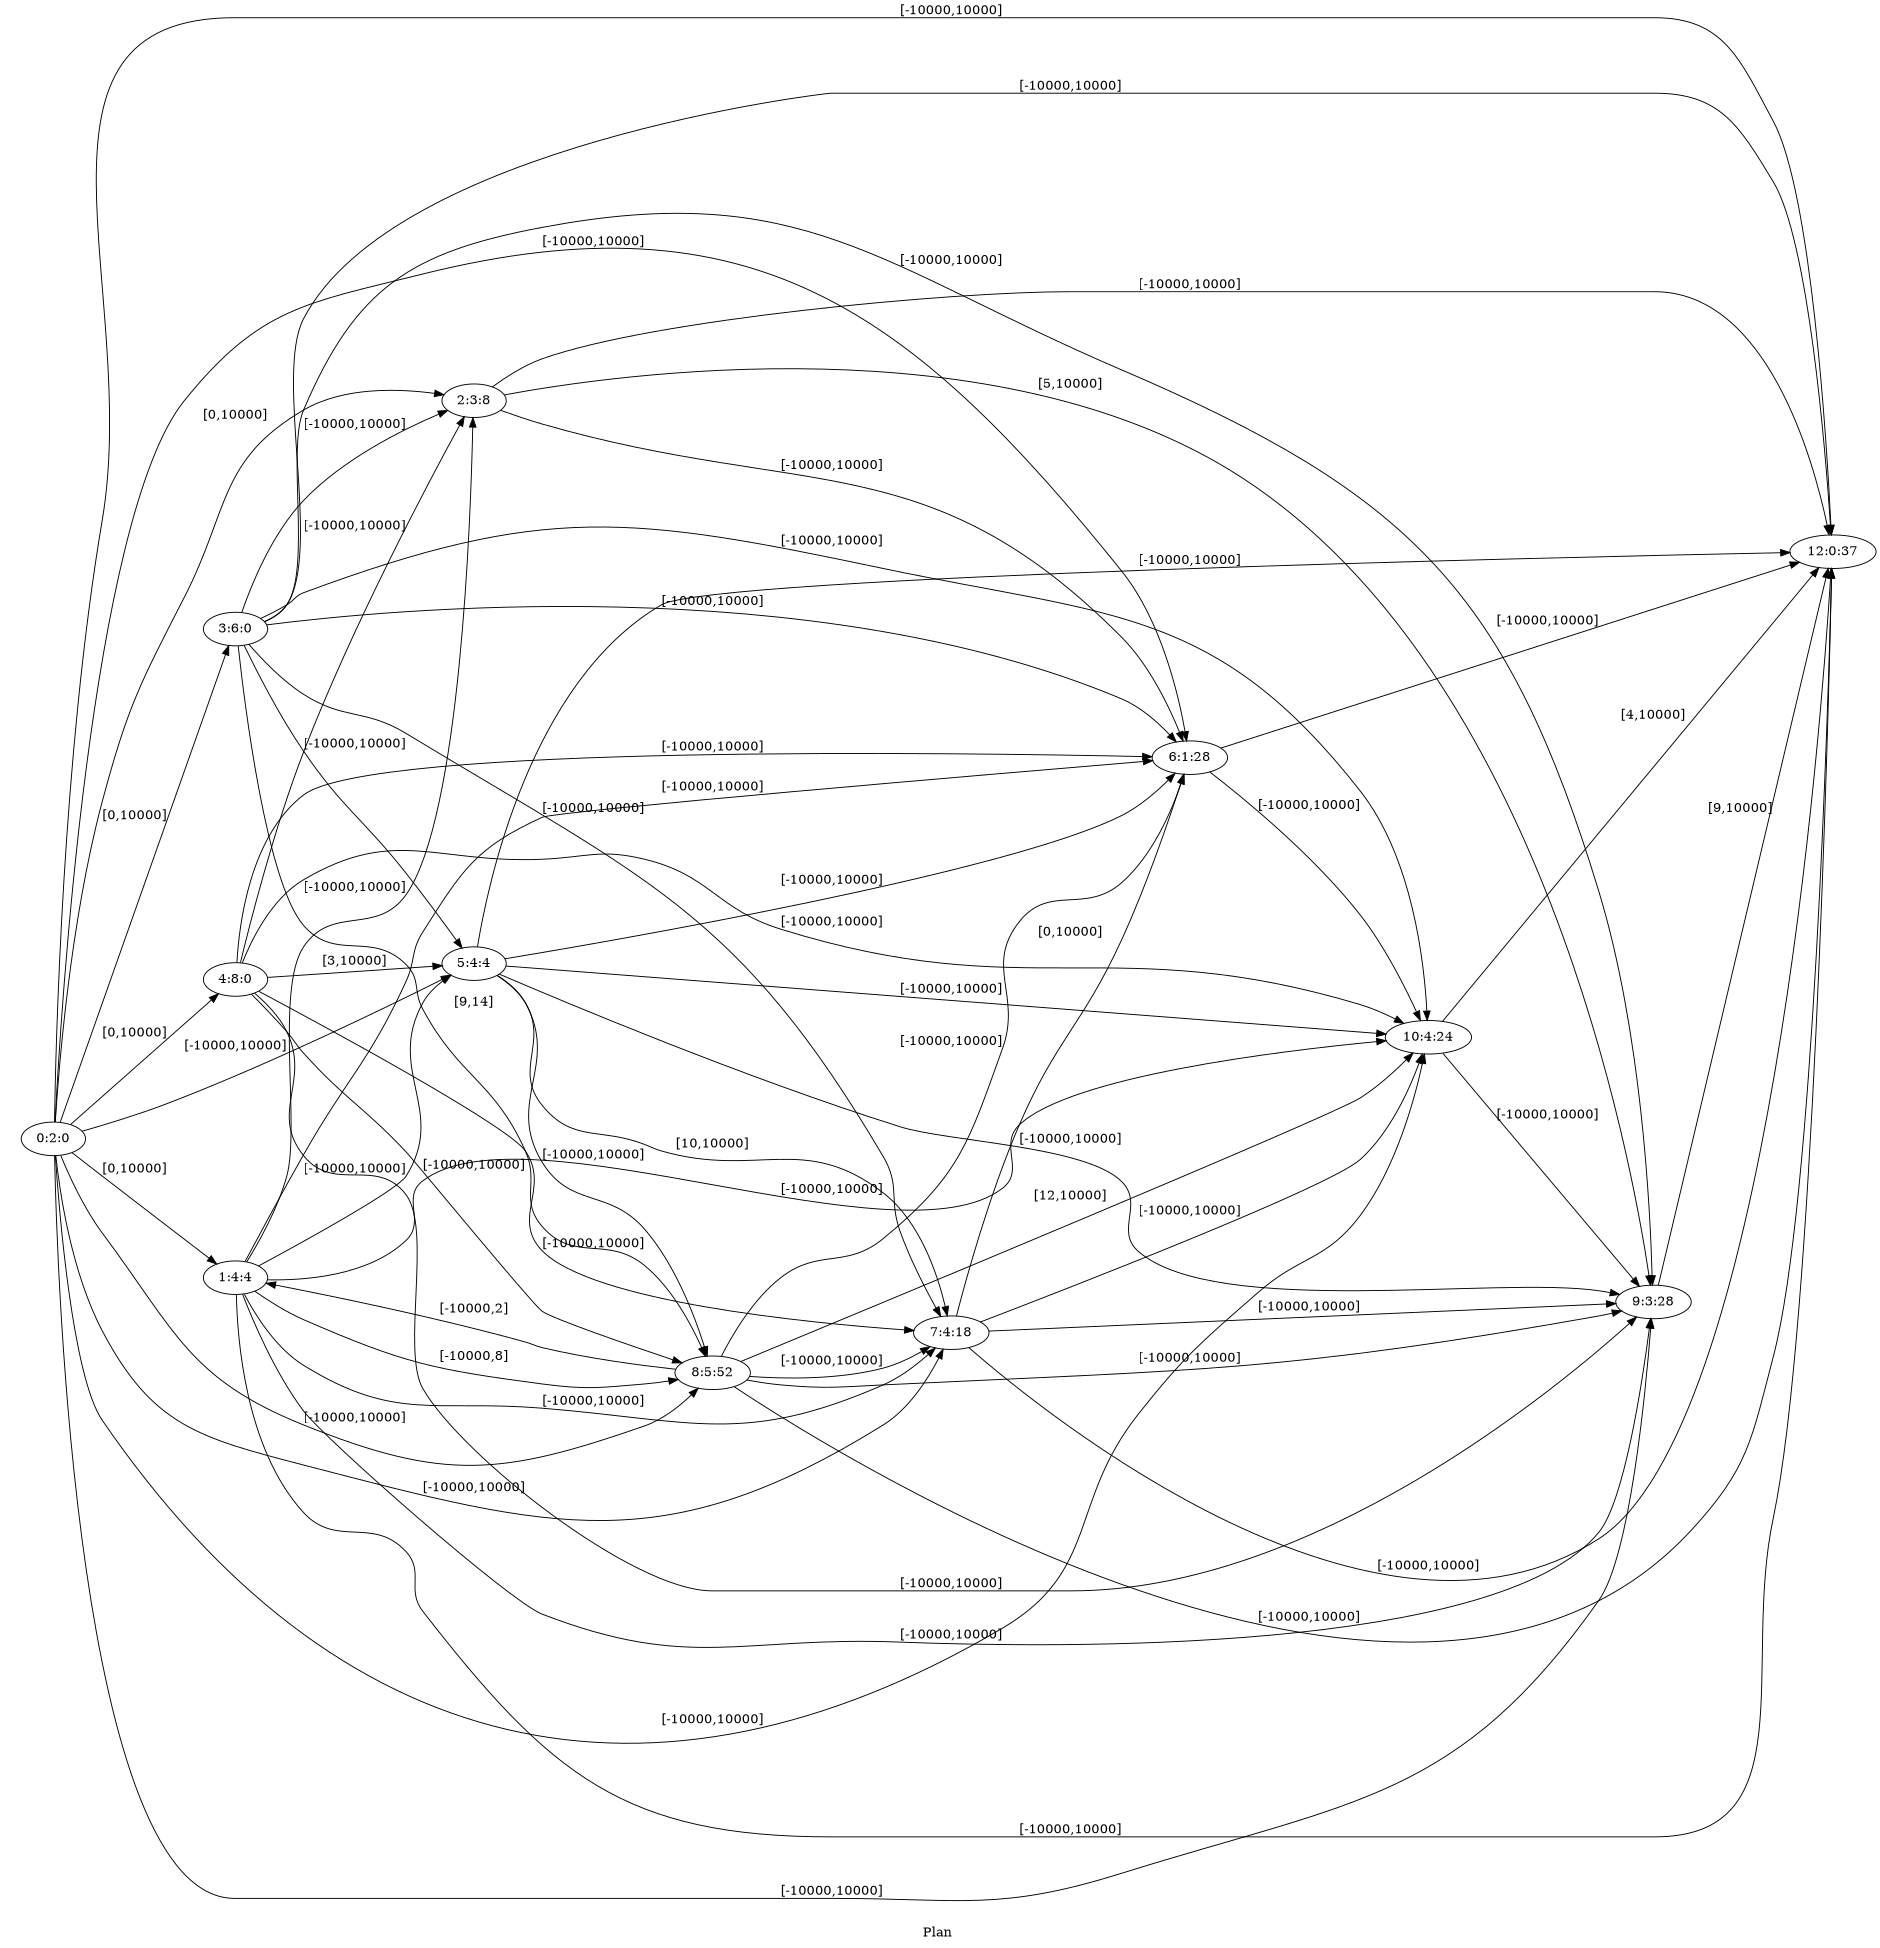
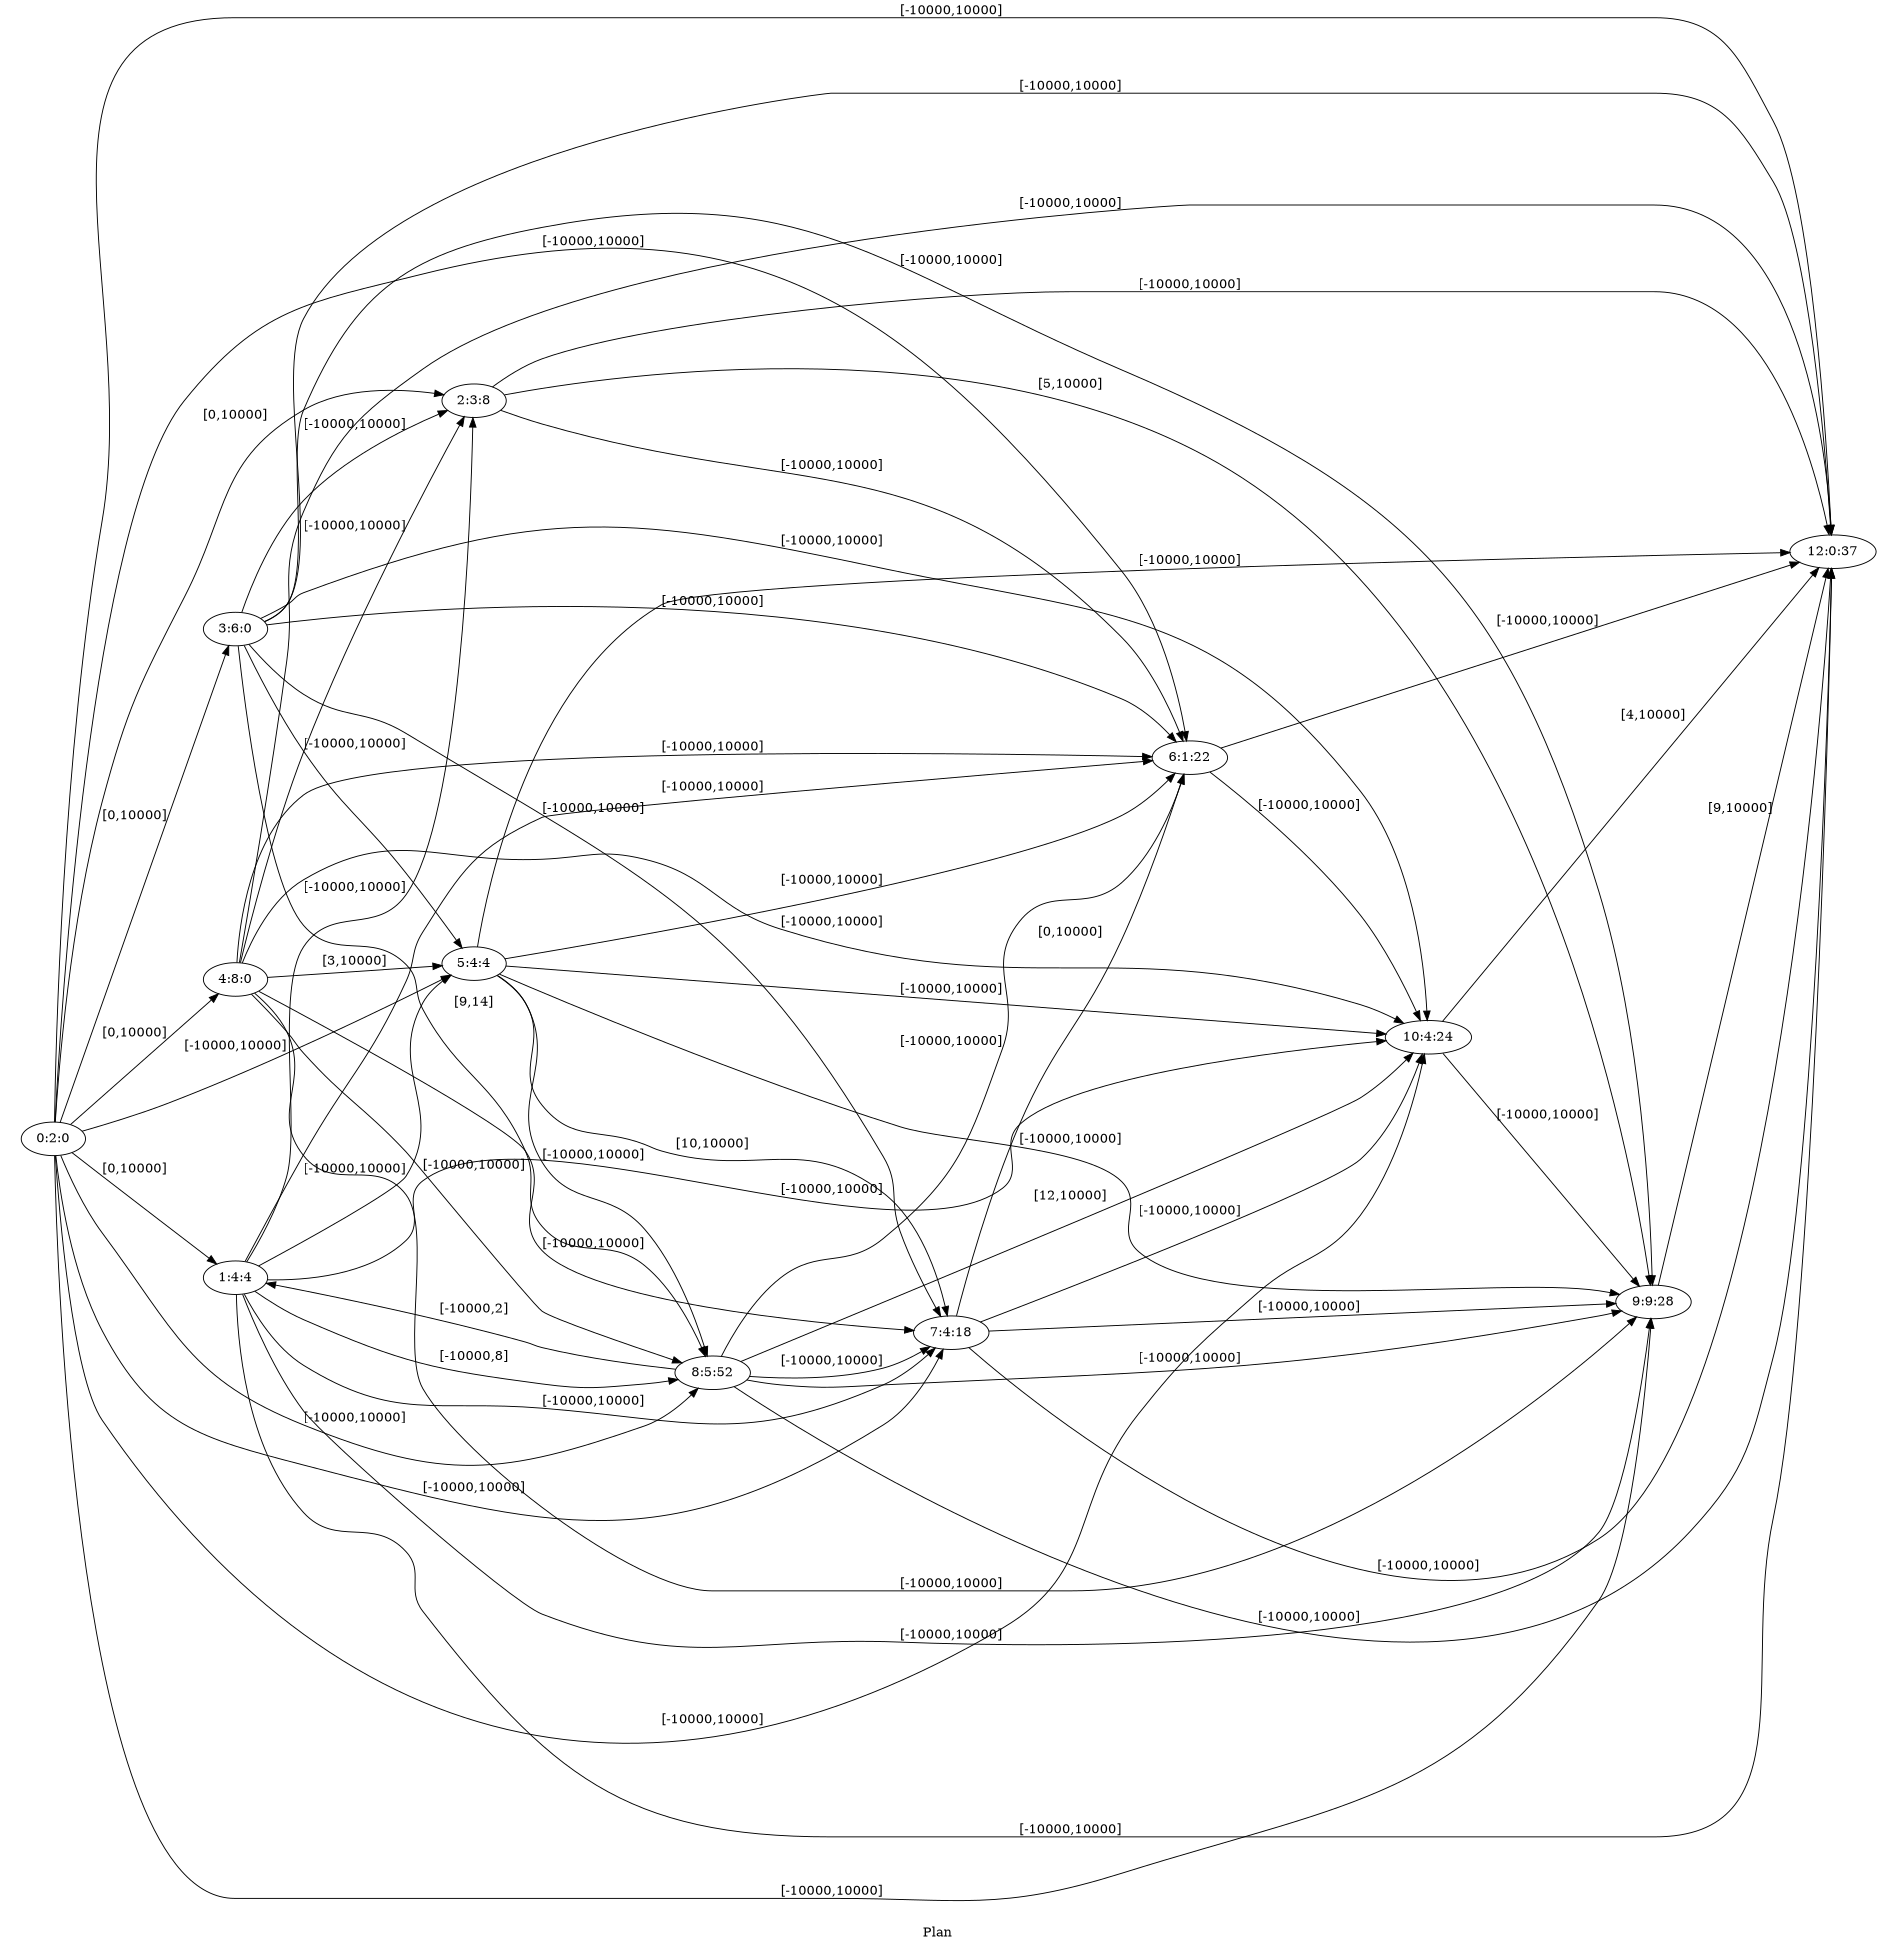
edge "4:8:0" -> "12:0:37": added, label "[-10000,10000]"
node "6:1:28": label "6:1:28" -> "6:1:22"
node "9:3:28": label "9:3:28" -> "9:9:28"
